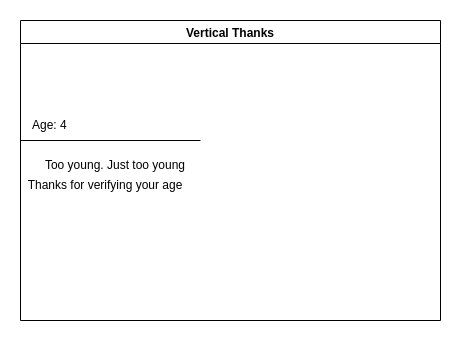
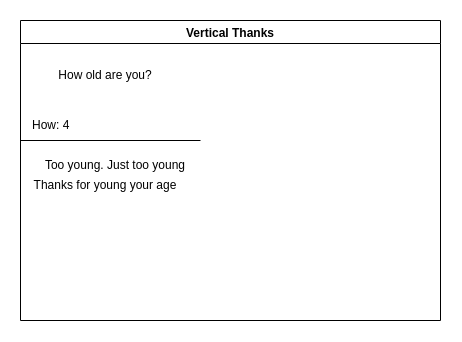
node "How old are you?": added
node "Age: 4": label "Age: 4" -> "How: 4"
node "Thanks for verifying your age": label "Thanks for verifying your age" -> "Thanks for young your age"
